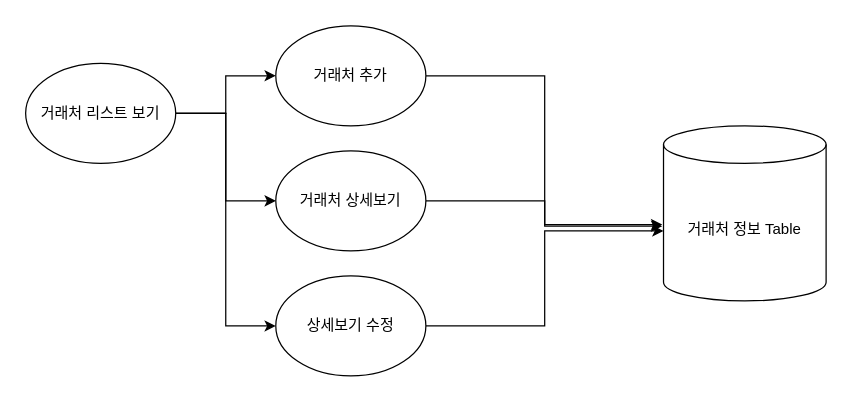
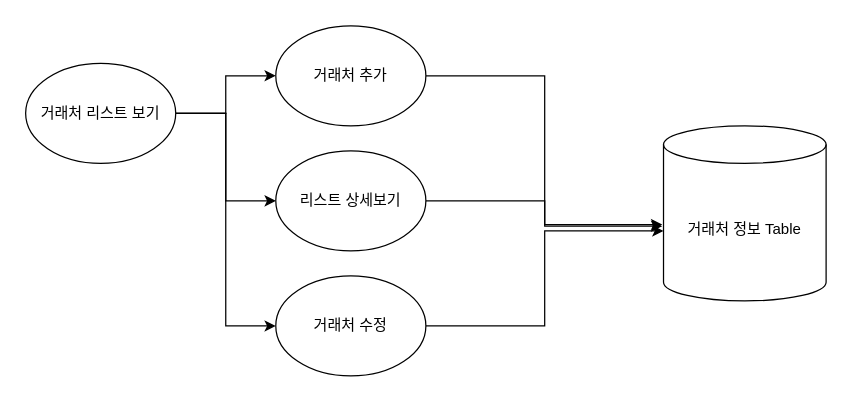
node "거래처 상세보기": label "거래처 상세보기" -> "리스트 상세보기"
node "상세보기 수정": label "상세보기 수정" -> "거래처 수정"
